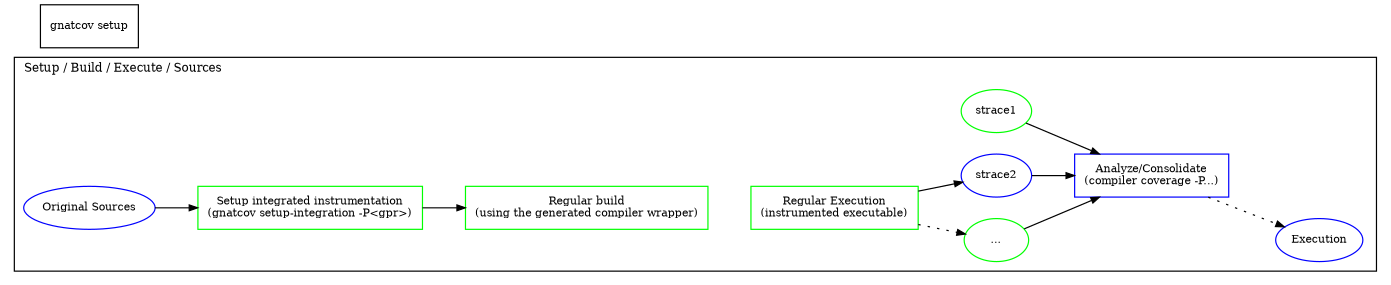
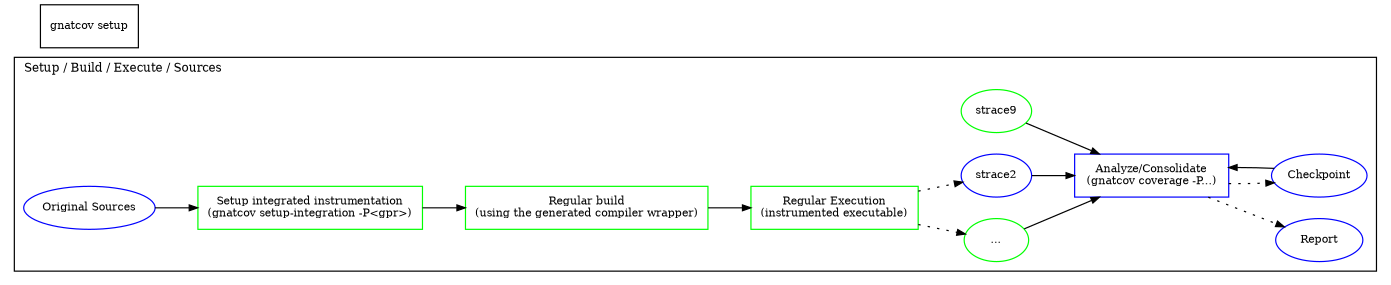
node "strace1": label "strace1" -> "strace9"
node "Analyze/Consolidate (compiler coverage -P...)": label "Analyze/Consolidate (compiler coverage -P...)" -> "Analyze/Consolidate (gnatcov coverage -P...)"
node "Checkpoint": added
edge "Regular Execution (instrumented executable)" -> "strace2": style solid -> dotted
edge "Regular build (using the generated compiler wrapper)" -> "Regular Execution (instrumented executable)": added
node "Execution": label "Execution" -> "Report"
